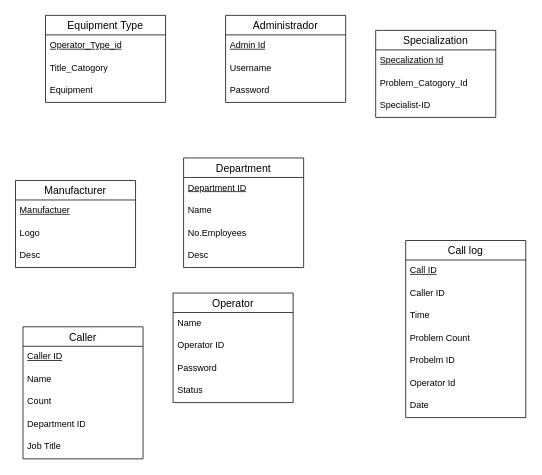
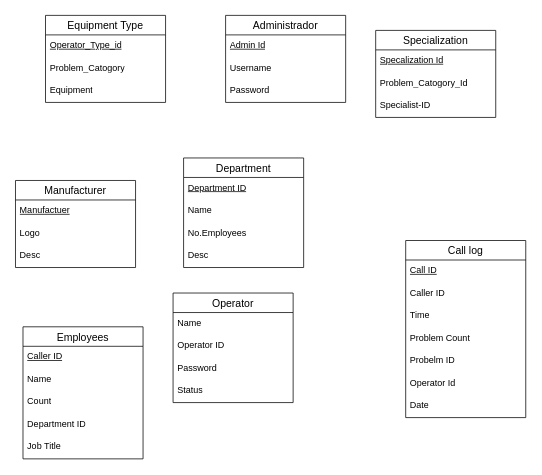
node "Title_Catogory": label "Title_Catogory" -> "Problem_Catogory"
node "Caller": label "Caller" -> "Employees"
